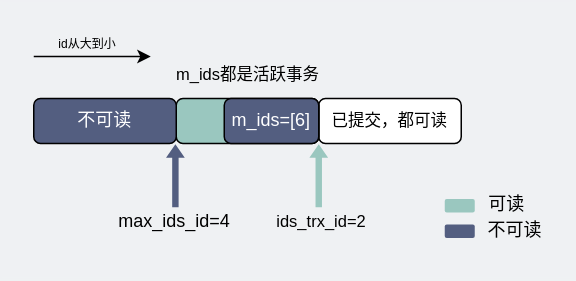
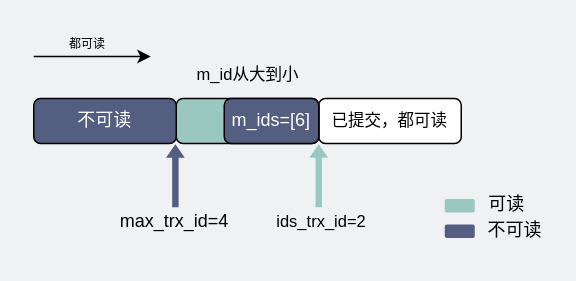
node "id从大到小": label "id从大到小" -> "都可读"
node "m_ids都是活跃事务": label "m_ids都是活跃事务" -> "m_id从大到小"
node "max_ids_id=4": label "max_ids_id=4" -> "max_trx_id=4"
